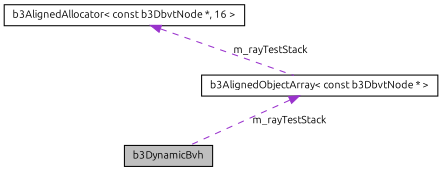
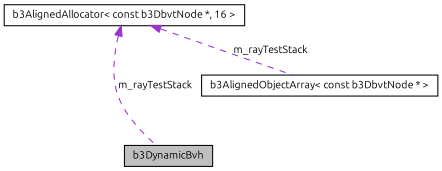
edge "b3DynamicBvh" -> "b3AlignedObjectArray< const b3DbvtNode * >": now "b3DynamicBvh" -> "b3AlignedAllocator< const b3DbvtNode *, 16 >"
